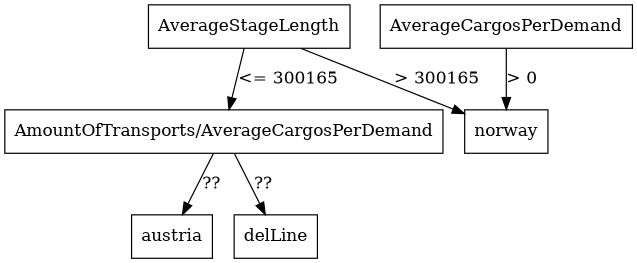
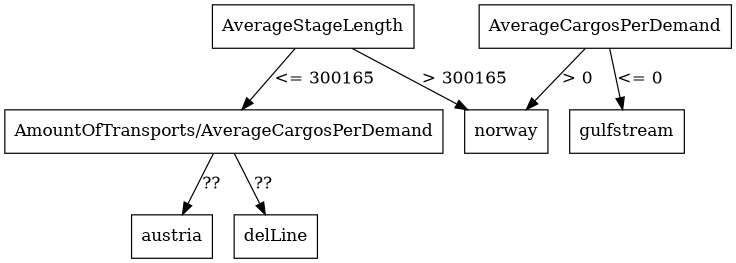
node "gulfstream": added
